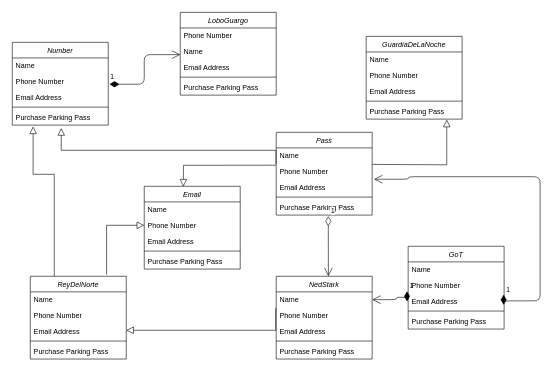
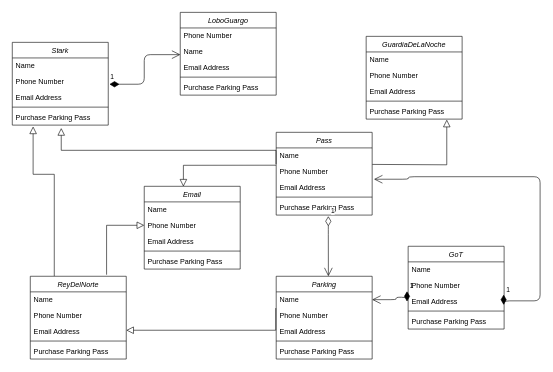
node "Number": label "Number" -> "Stark"
node "NedStark": label "NedStark" -> "Parking"
